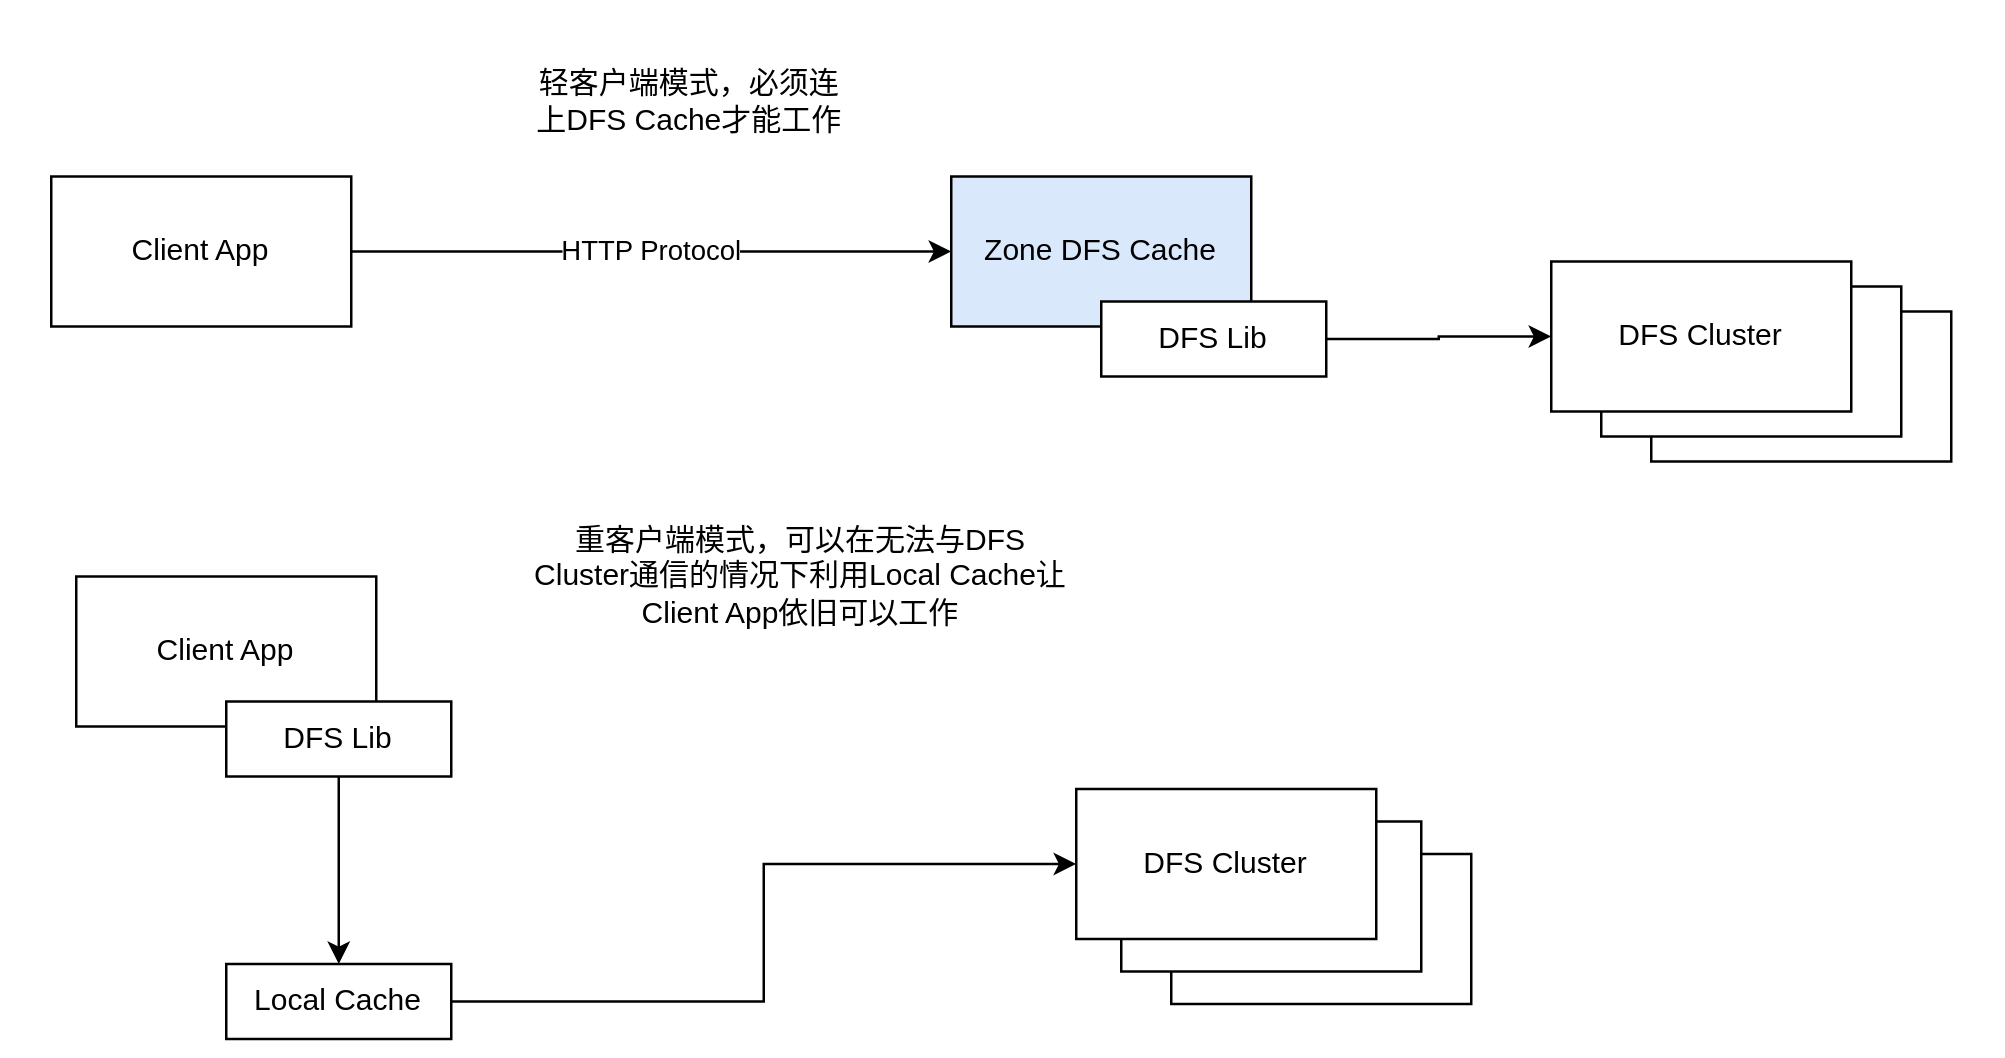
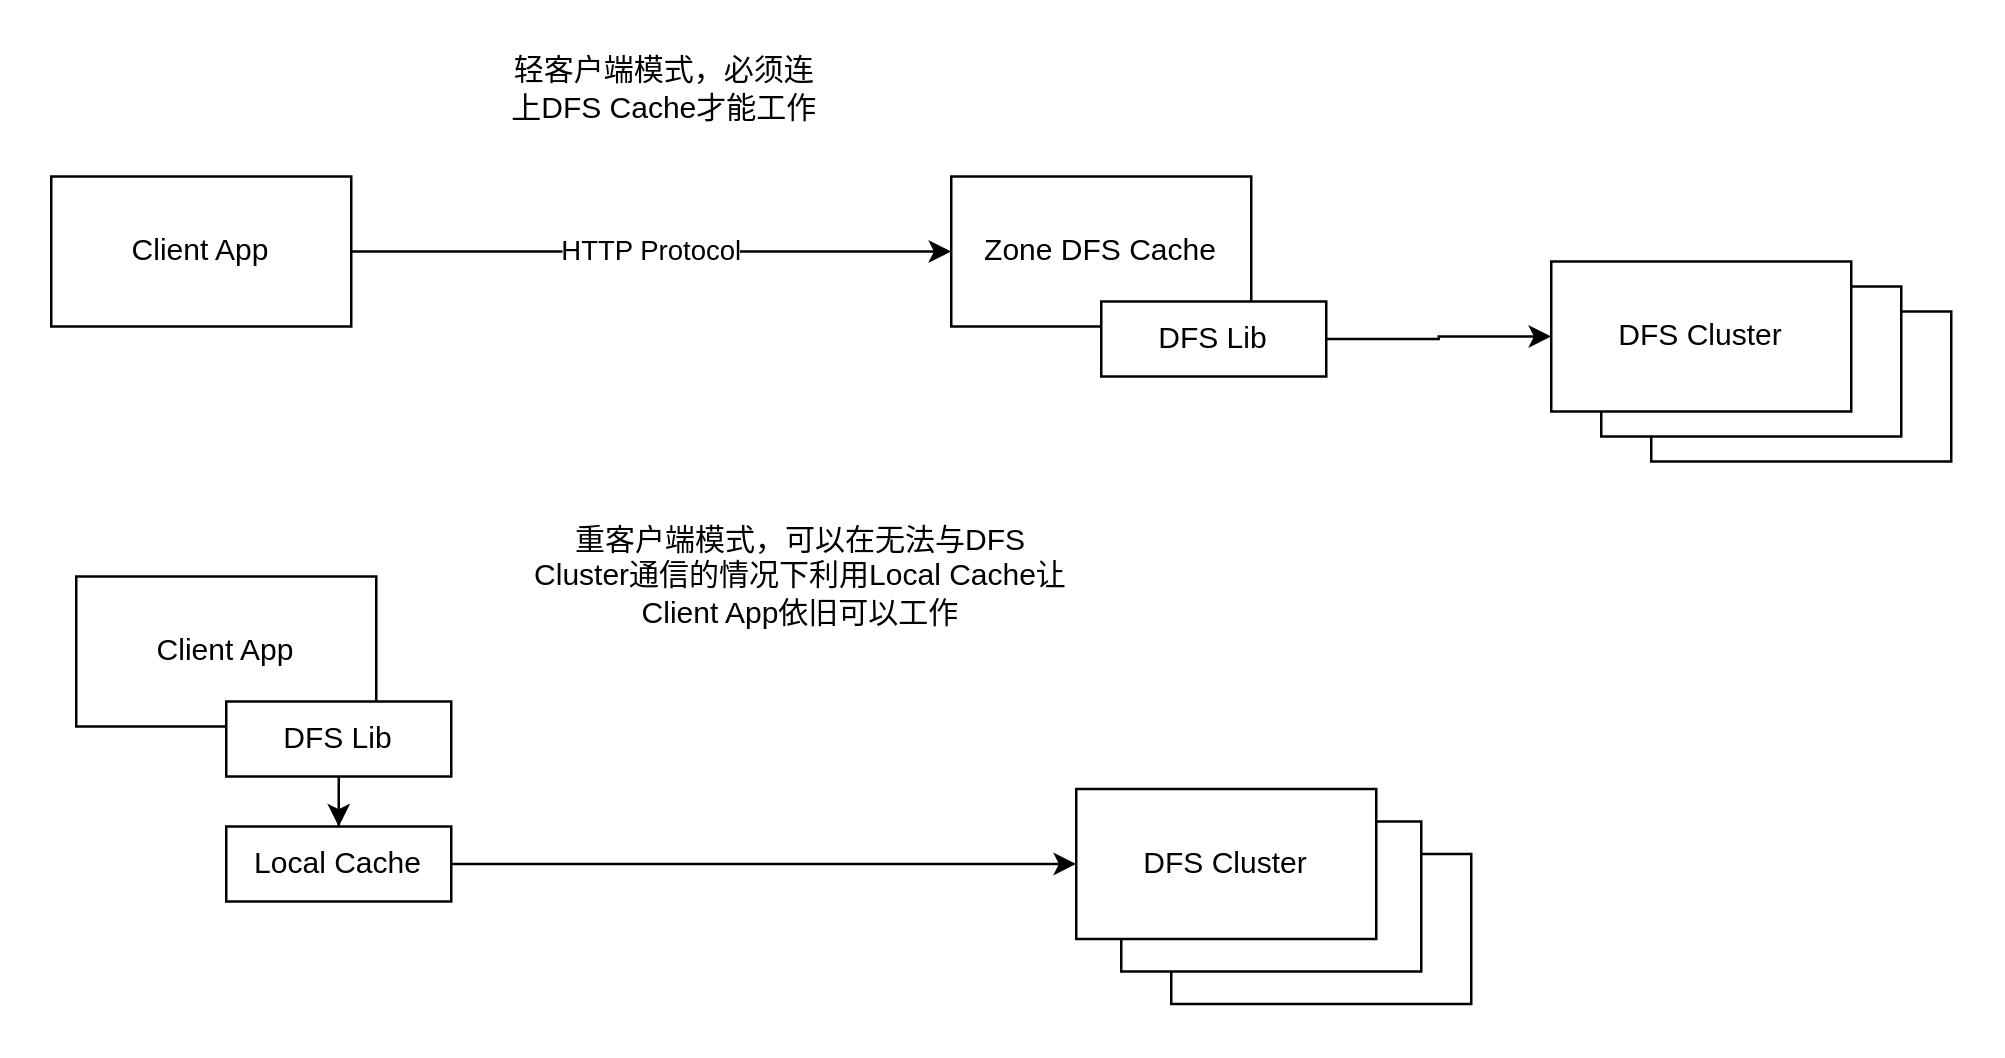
node "轻客户端模式，必须连上DFS Cache才能工作": moved (690, 101) -> (665, 89)
node "Zone DFS Cache": fillcolor #dae8fc -> #ffffff
node "Local Cache": moved (339, 1001) -> (339, 864)
